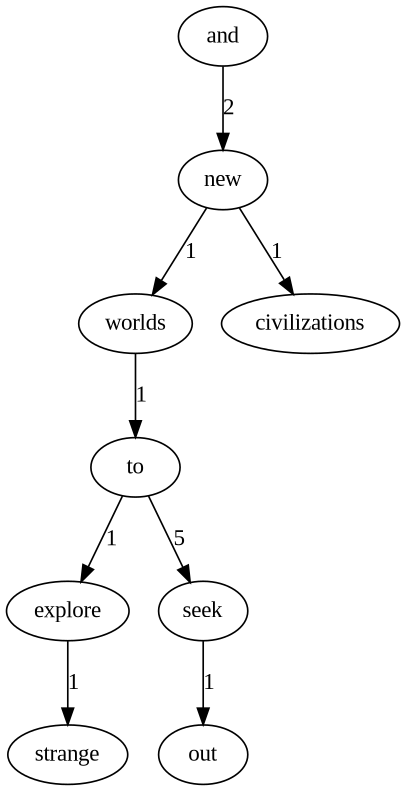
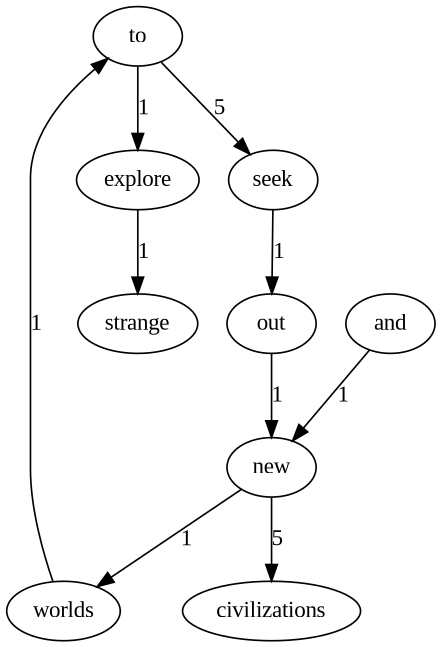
edge "and" -> "new": label "2" -> "1"
edge "new" -> "civilizations": label "1" -> "5"
edge "out" -> "new": added, label "1"
